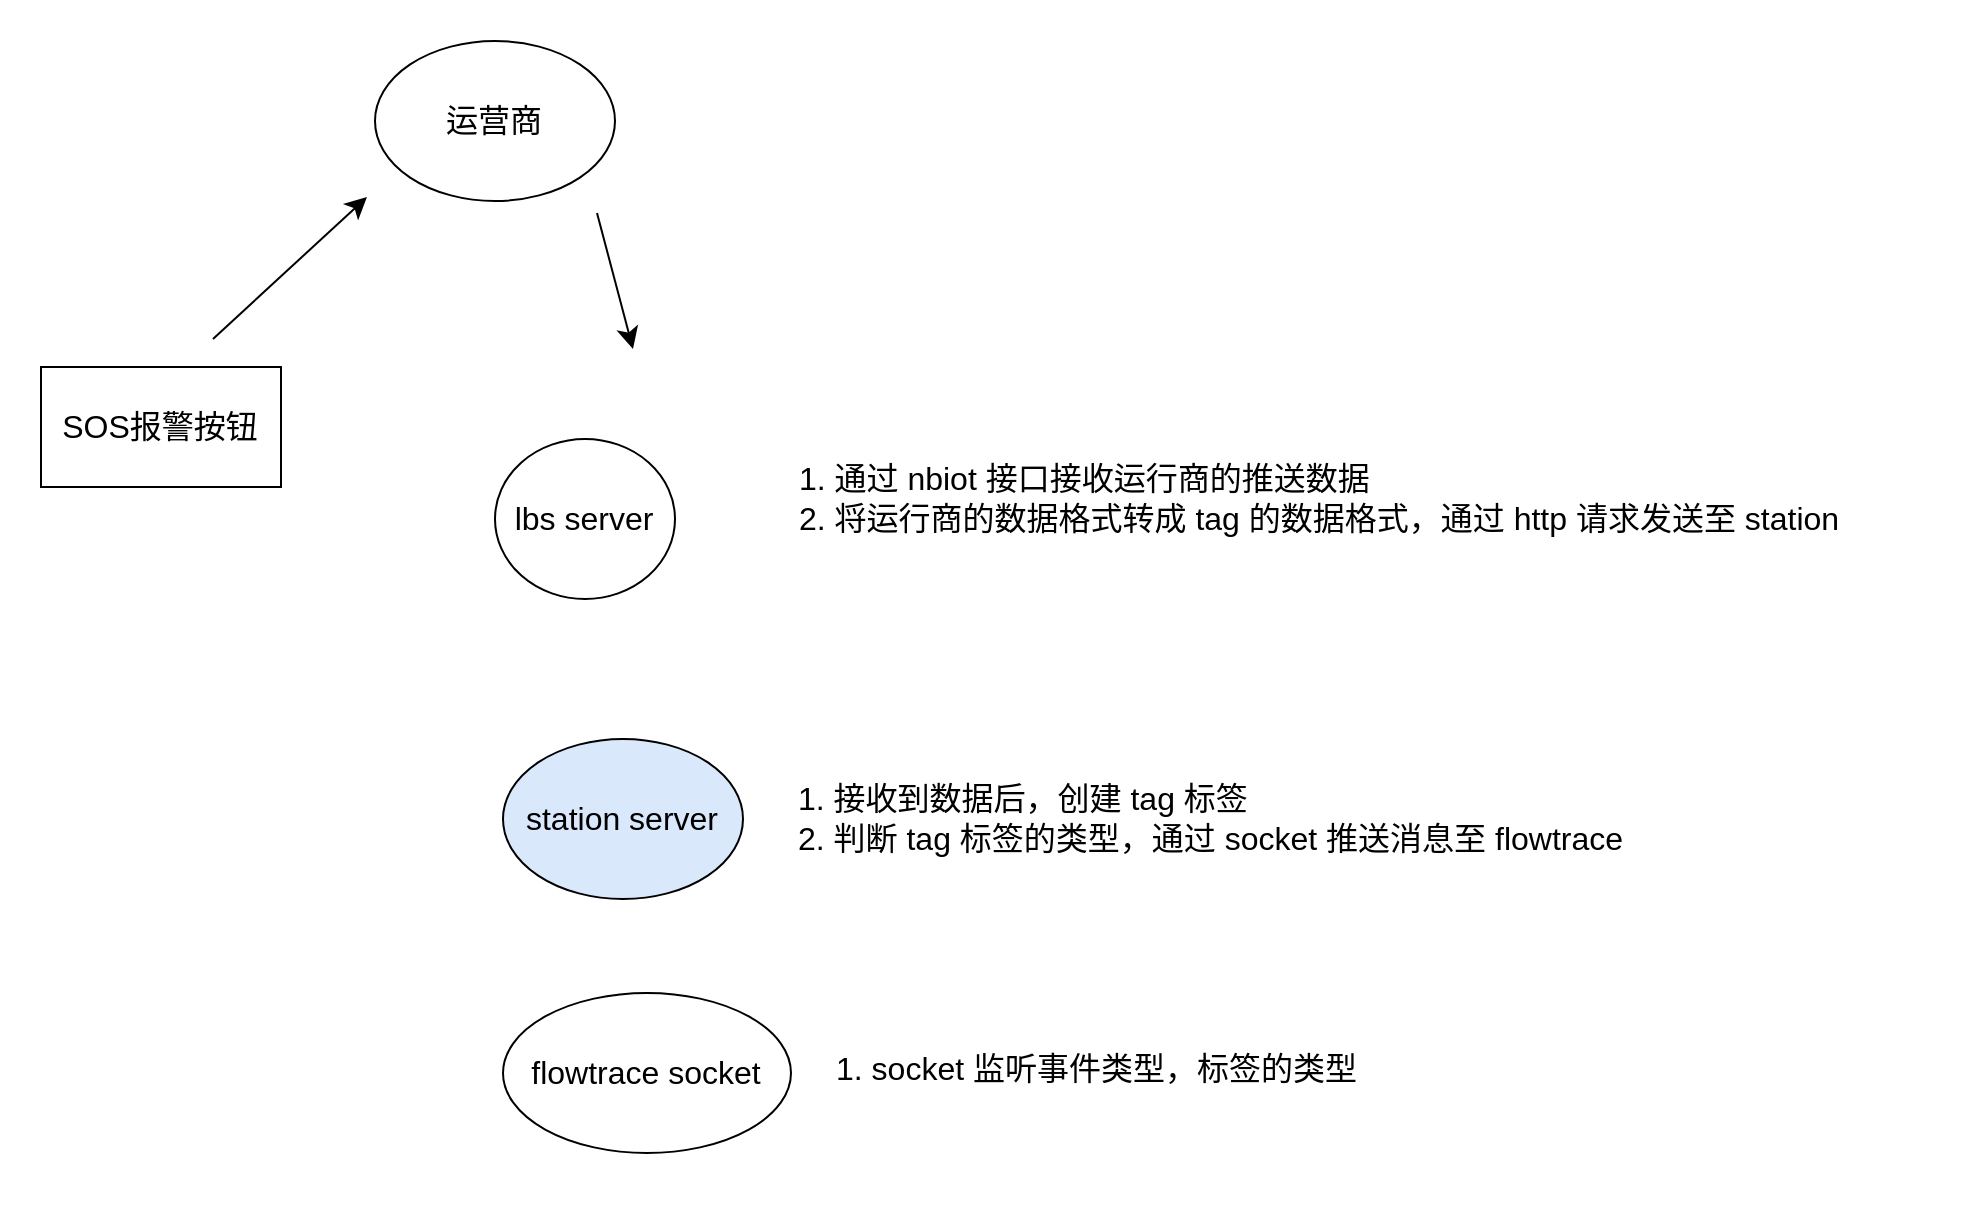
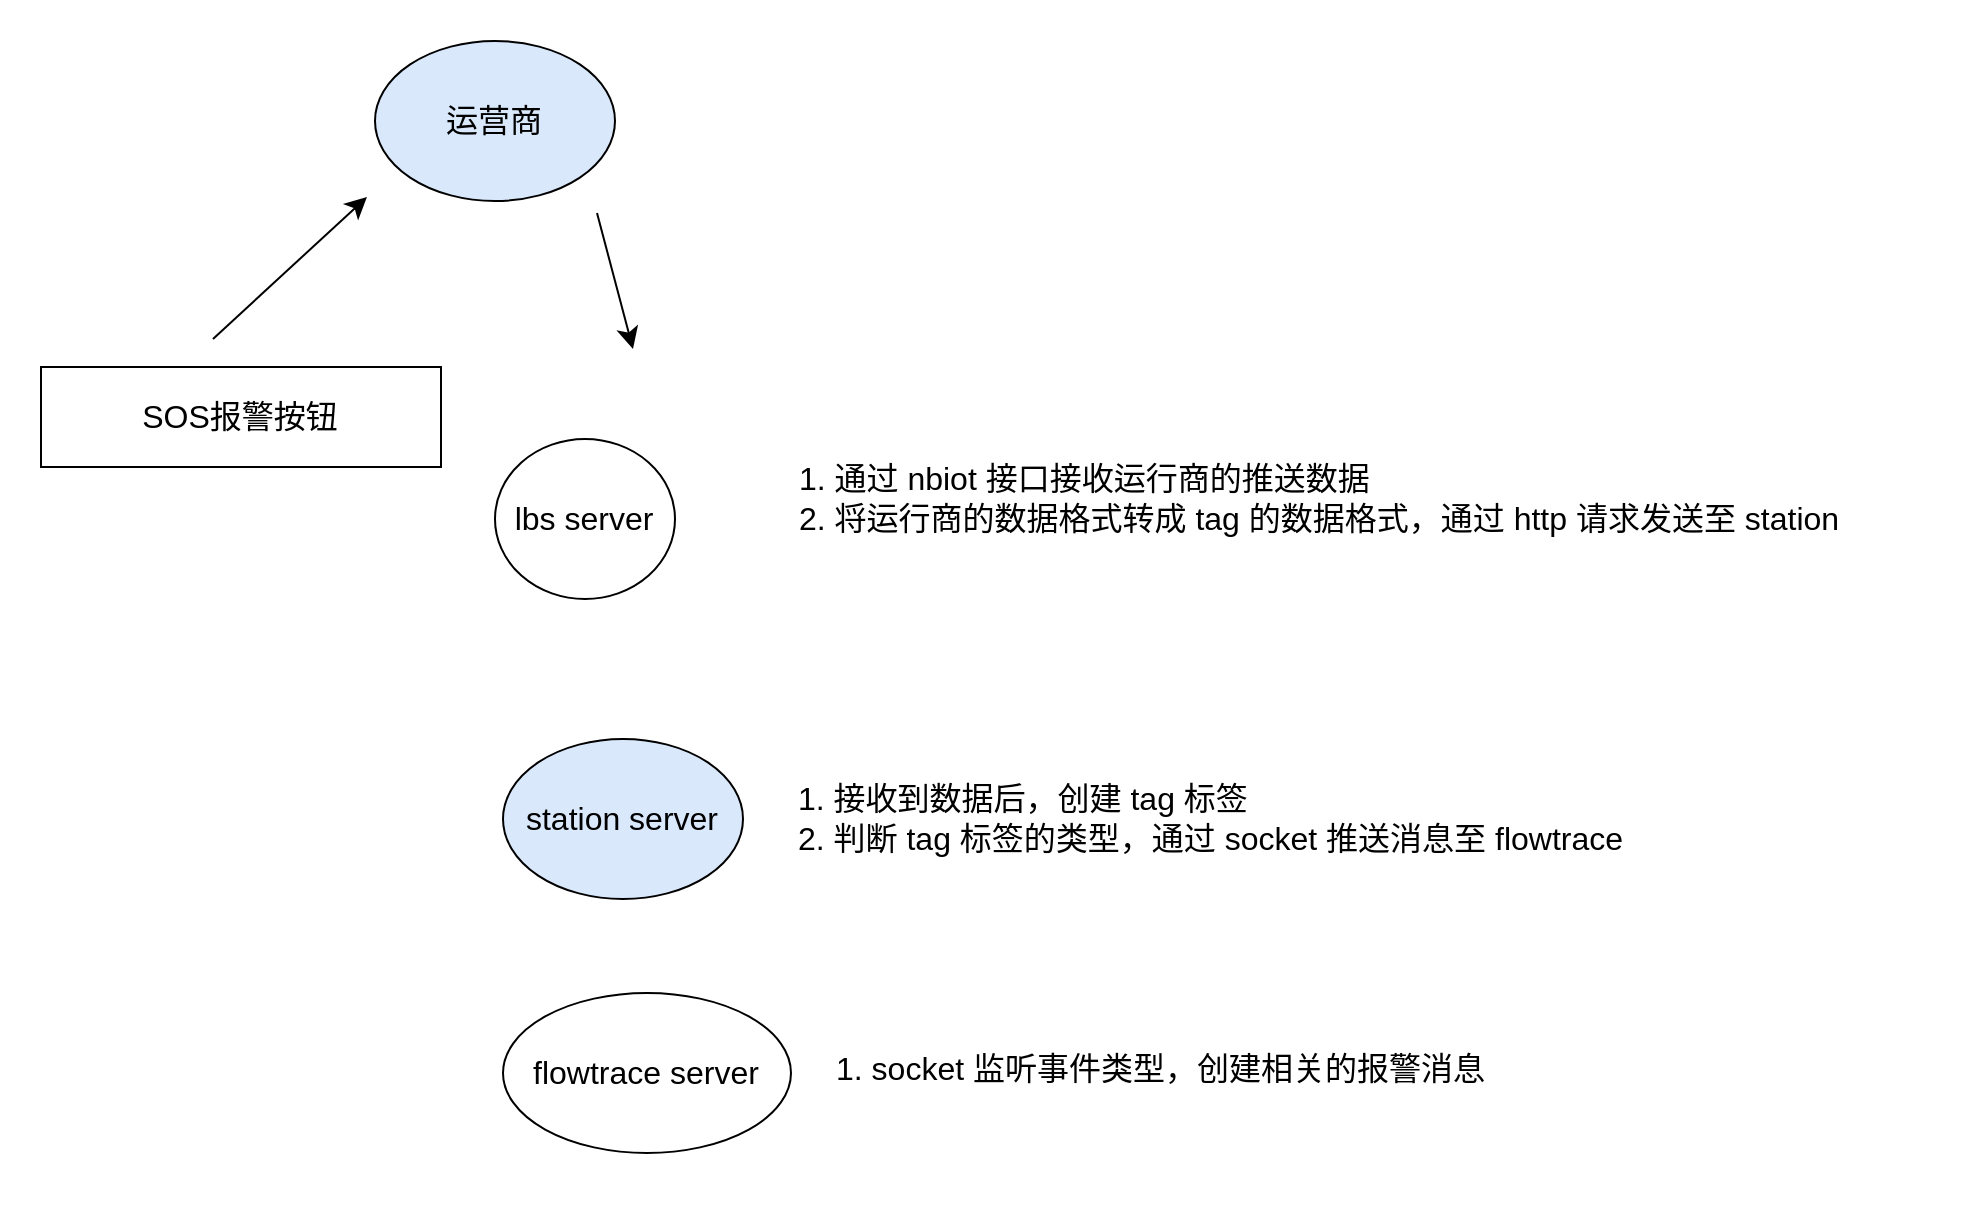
node "运营商": fillcolor #ffffff -> #dae8fc
node "SOS报警按钮": size 240x120 -> 400x100
node "1. socket 监听事件类型，标签的类型": label "1. socket 监听事件类型，标签的类型" -> "1. socket 监听事件类型，创建相关的报警消息"
node "flowtrace socket": label "flowtrace socket" -> "flowtrace server"
